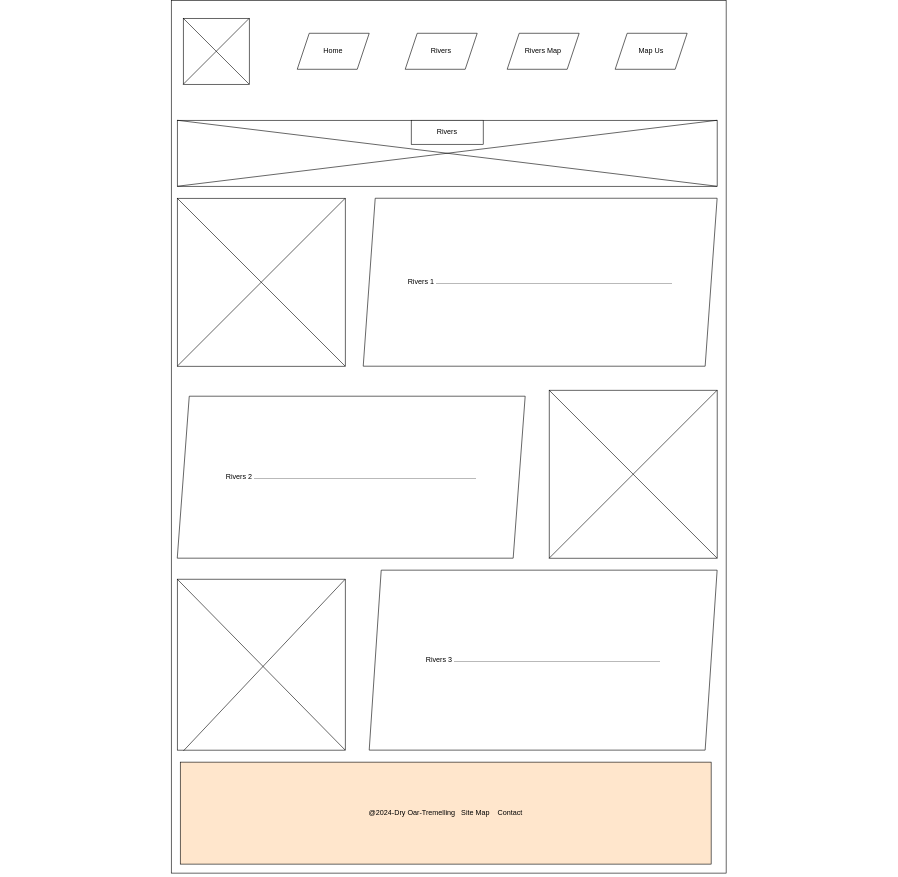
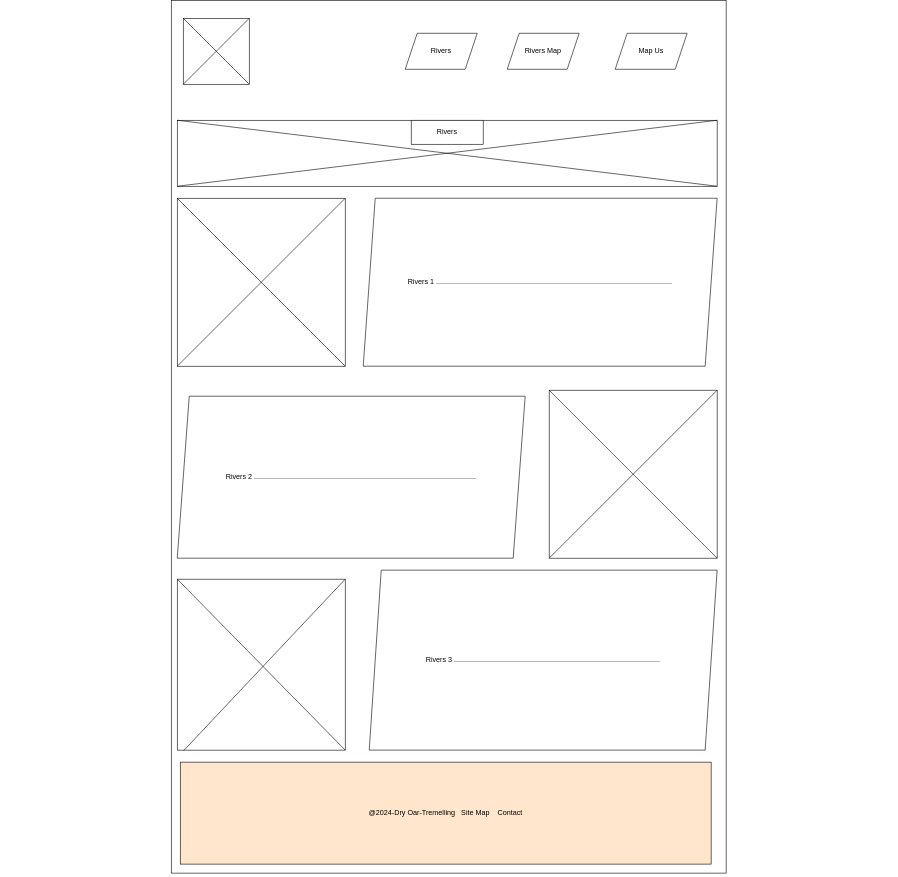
node "Home": removed
